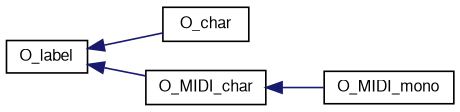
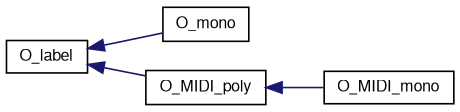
node "O_char": label "O_char" -> "O_mono"
node "O_MIDI_char": label "O_MIDI_char" -> "O_MIDI_poly"
